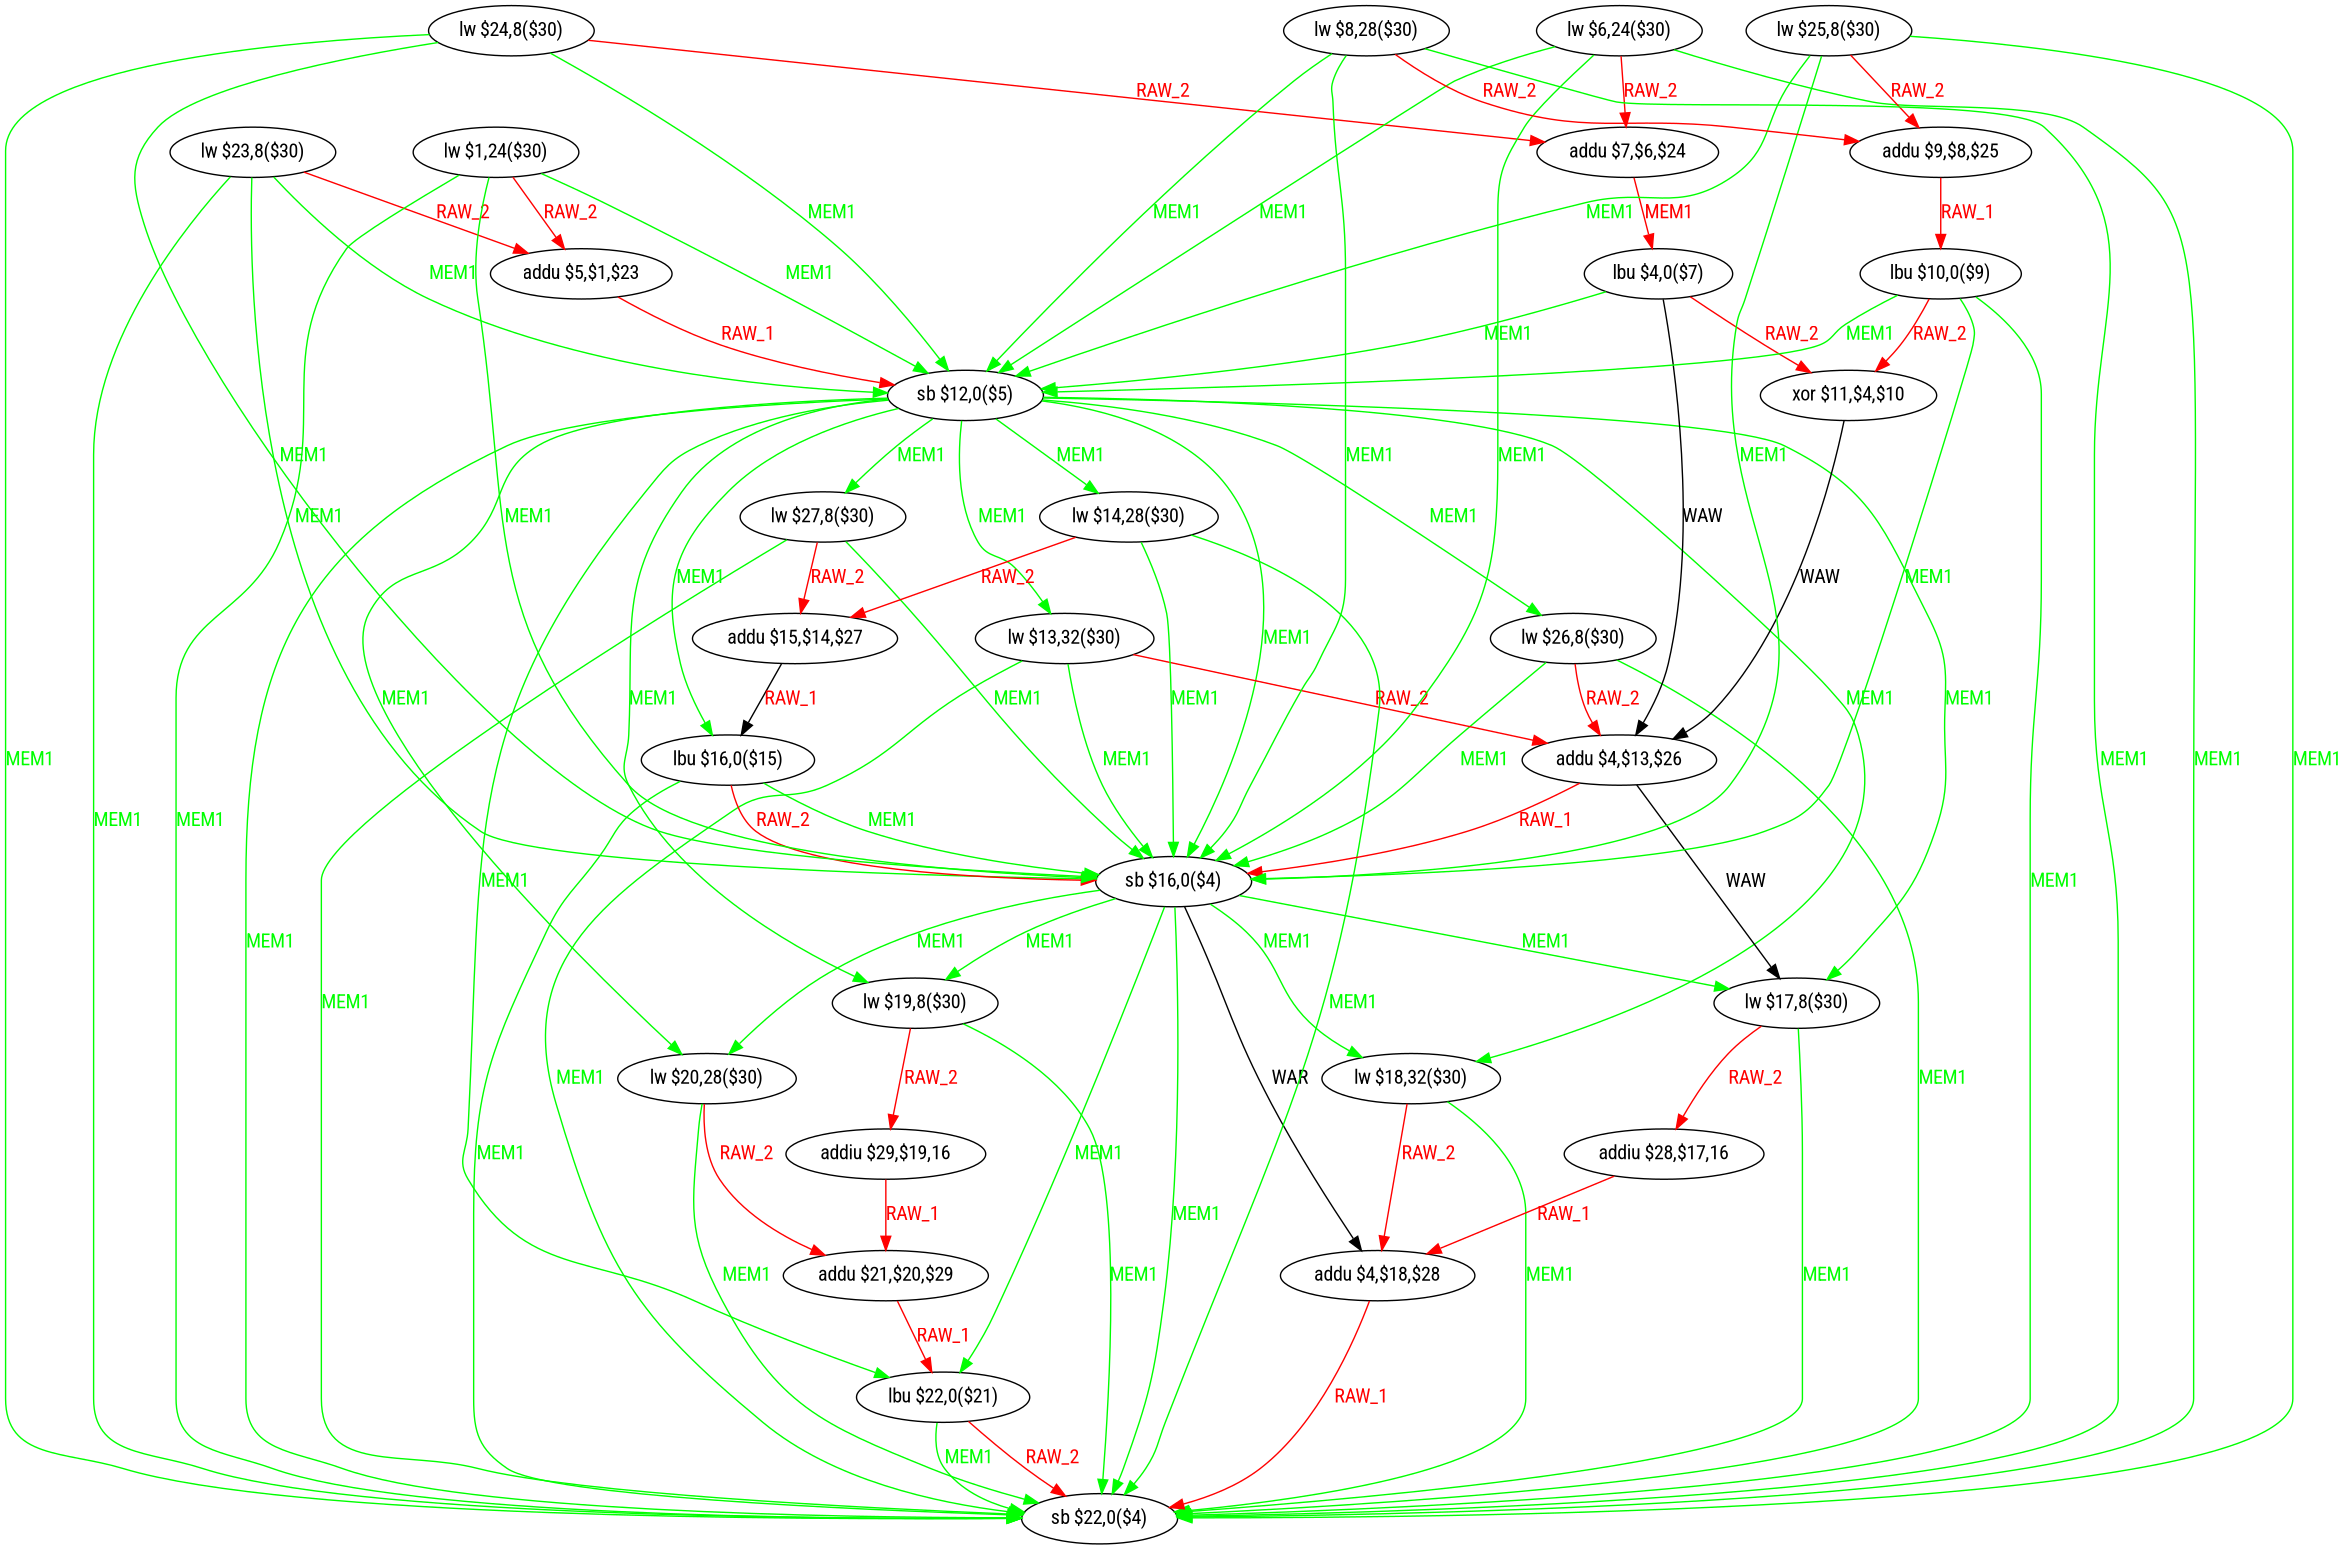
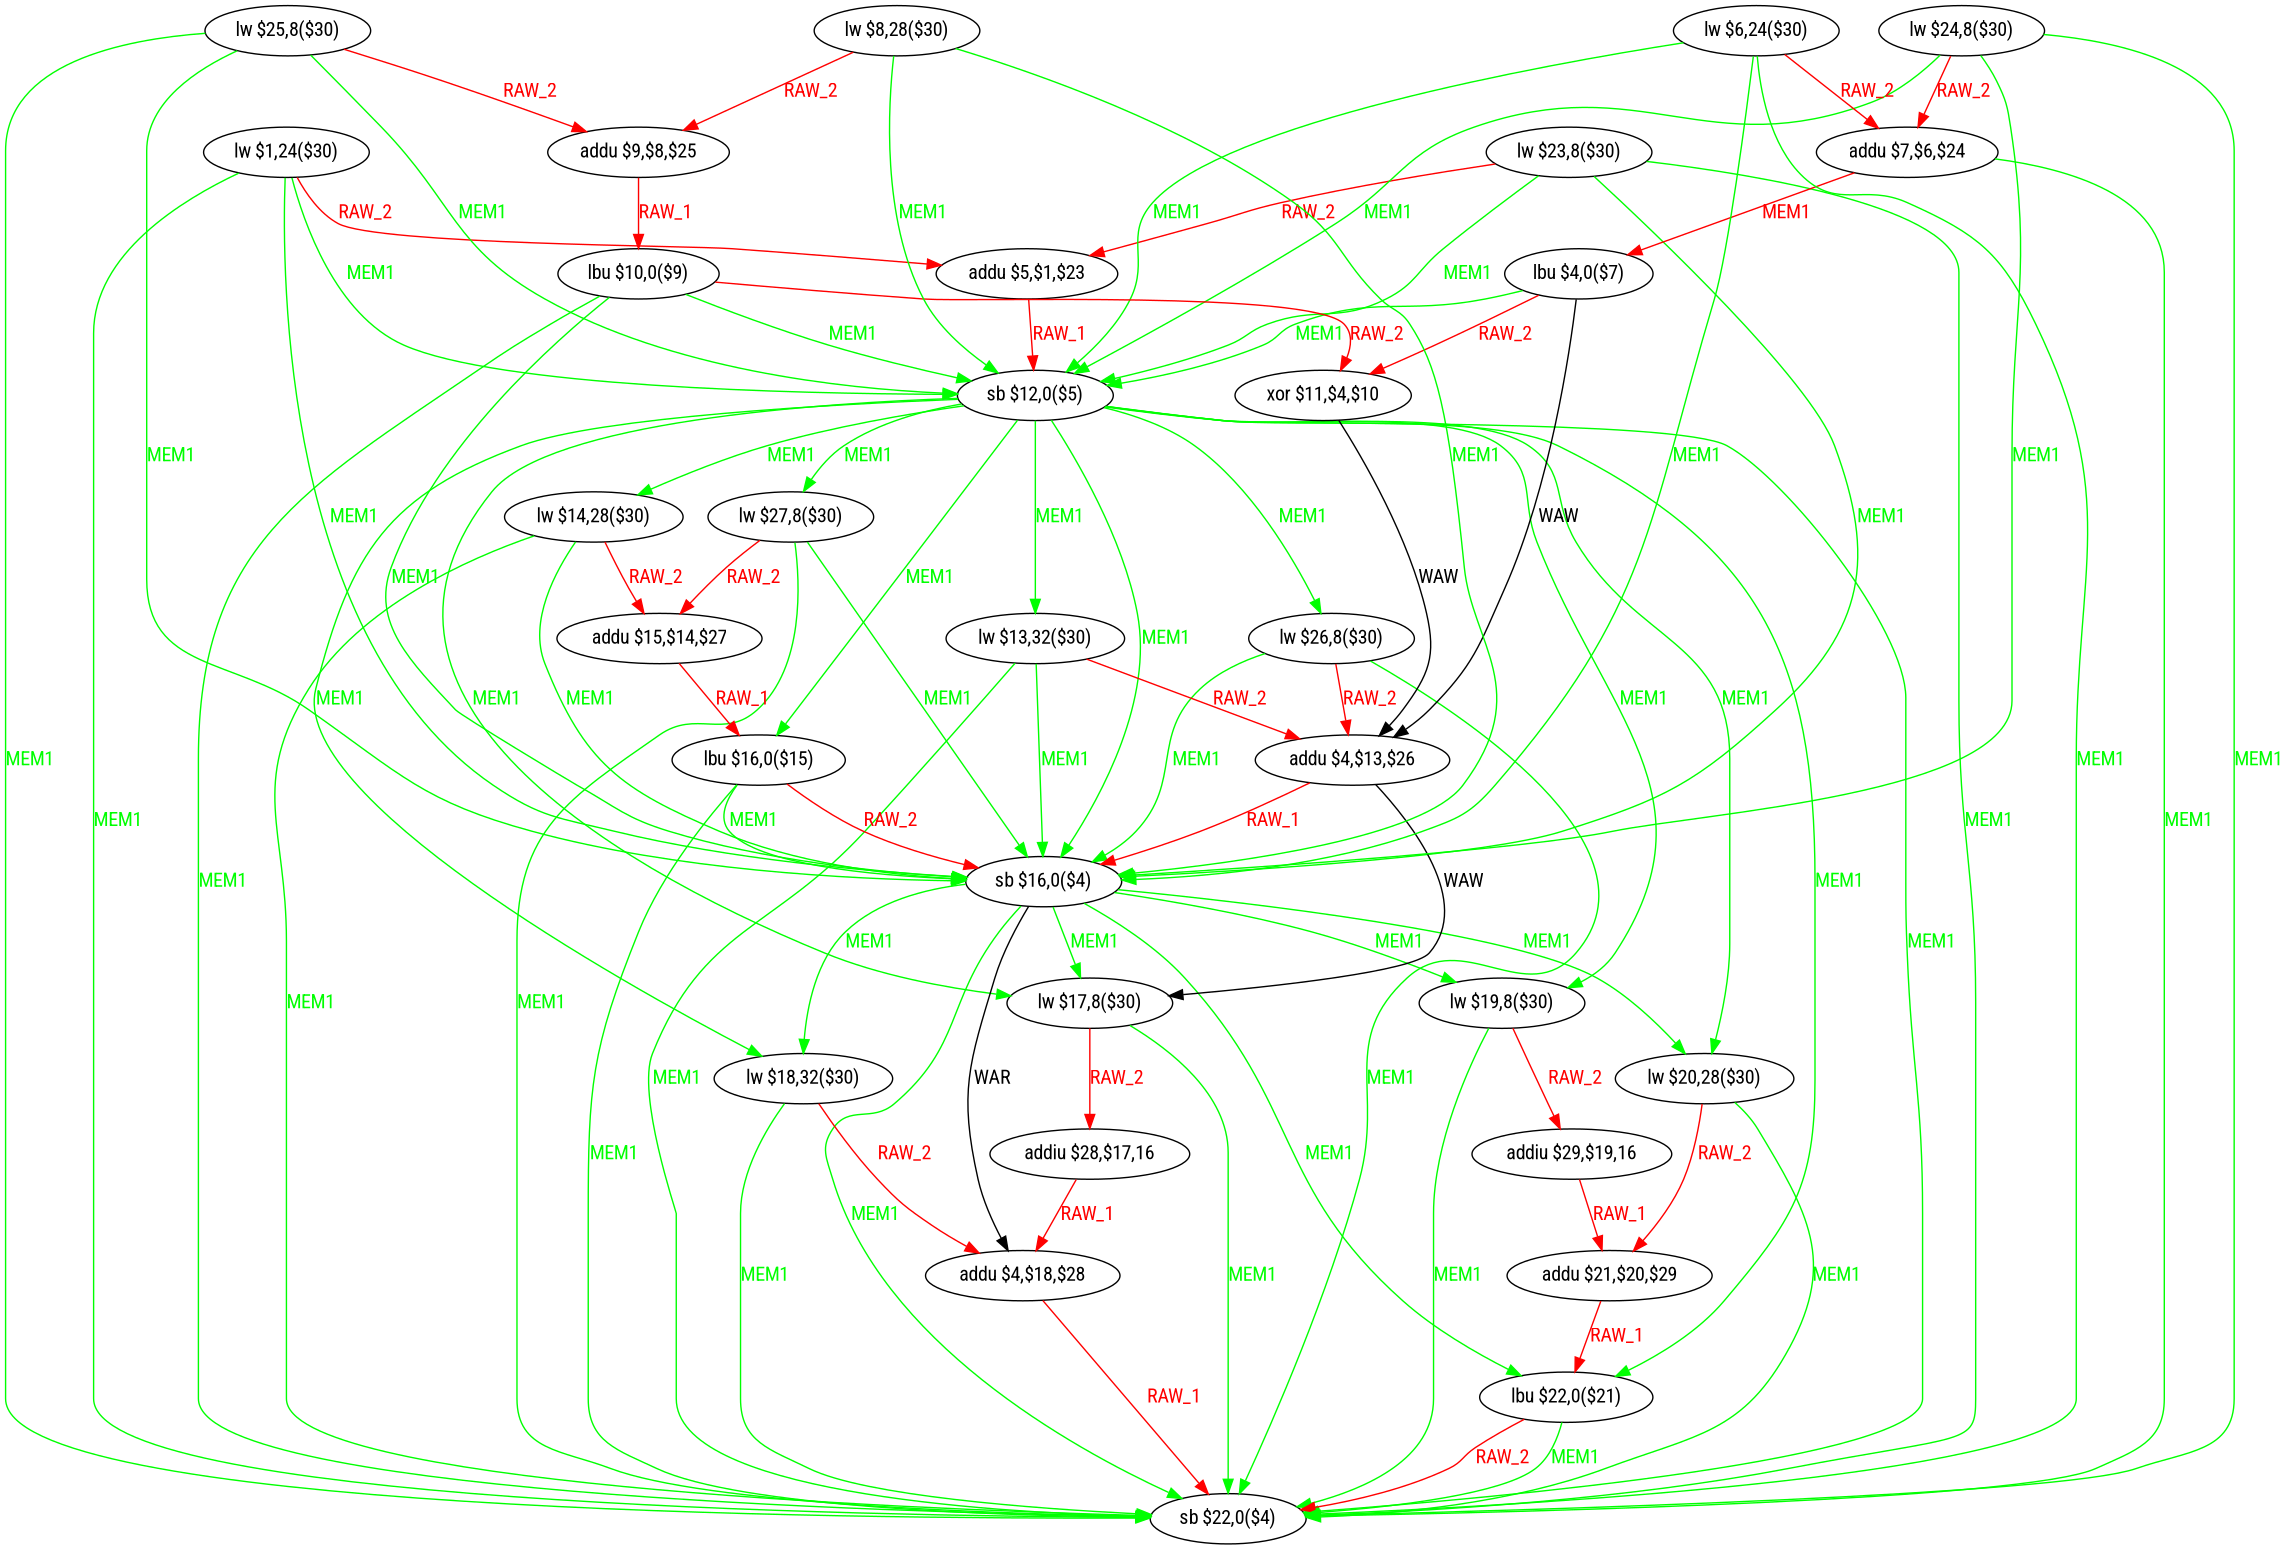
edge "addu $15,$14,$27" -> "lbu $16,0($15)": color black -> red
edge "lw $8,28($30)" -> "sb $22,0($4)": now "addu $7,$6,$24" -> "sb $22,0($4)"
